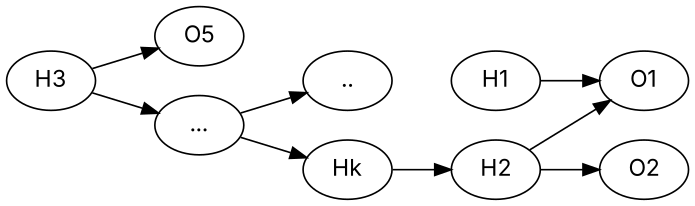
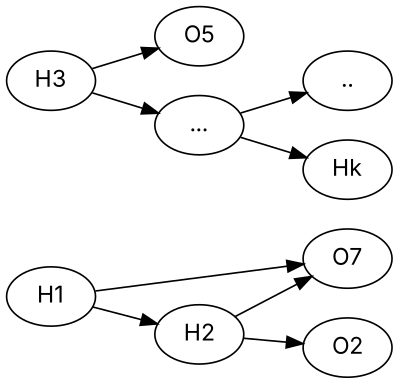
node "O1": label "O1" -> "O7"
edge "Hk" -> "H2": now "H1" -> "H2"
